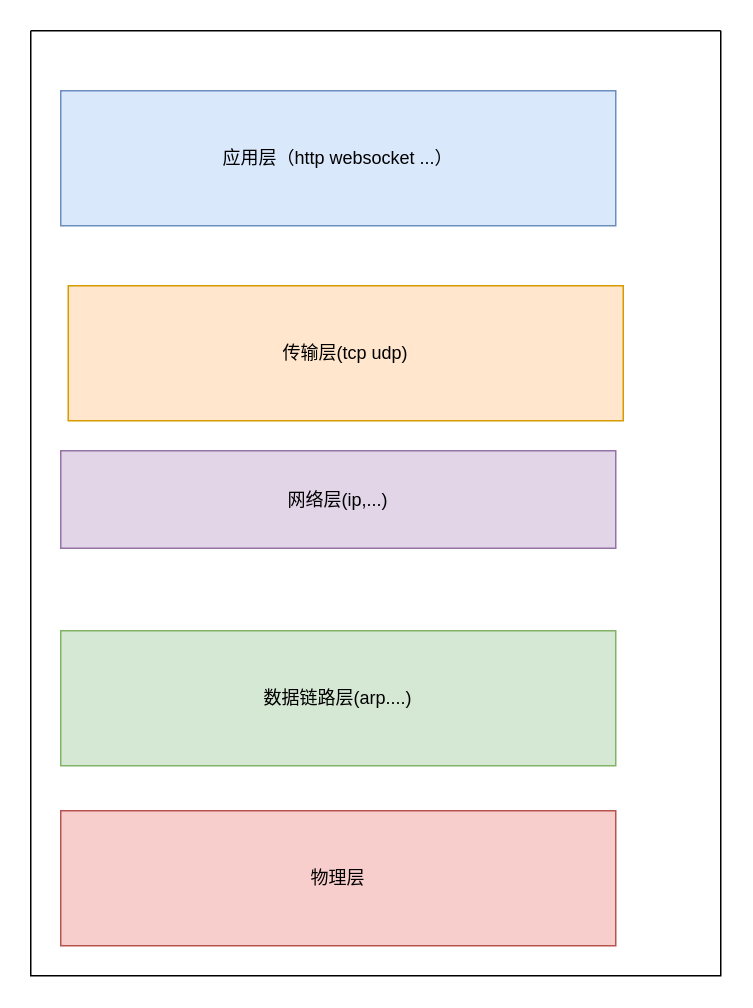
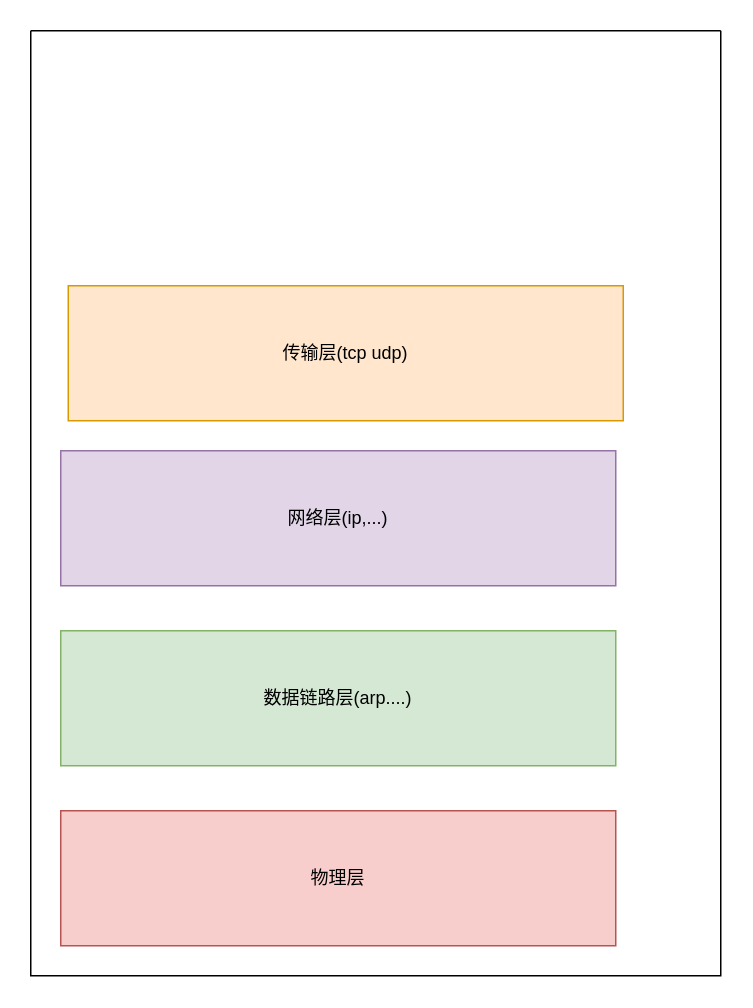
node "应用层（http websocket ...）": removed
node "网络层(ip,...)": size 555x98 -> 555x135
